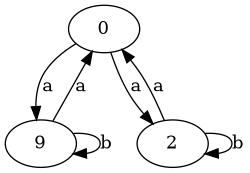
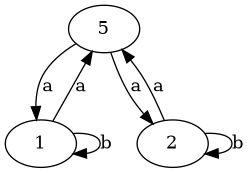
node "0": label "0" -> "5"
node "9": label "9" -> "1"
